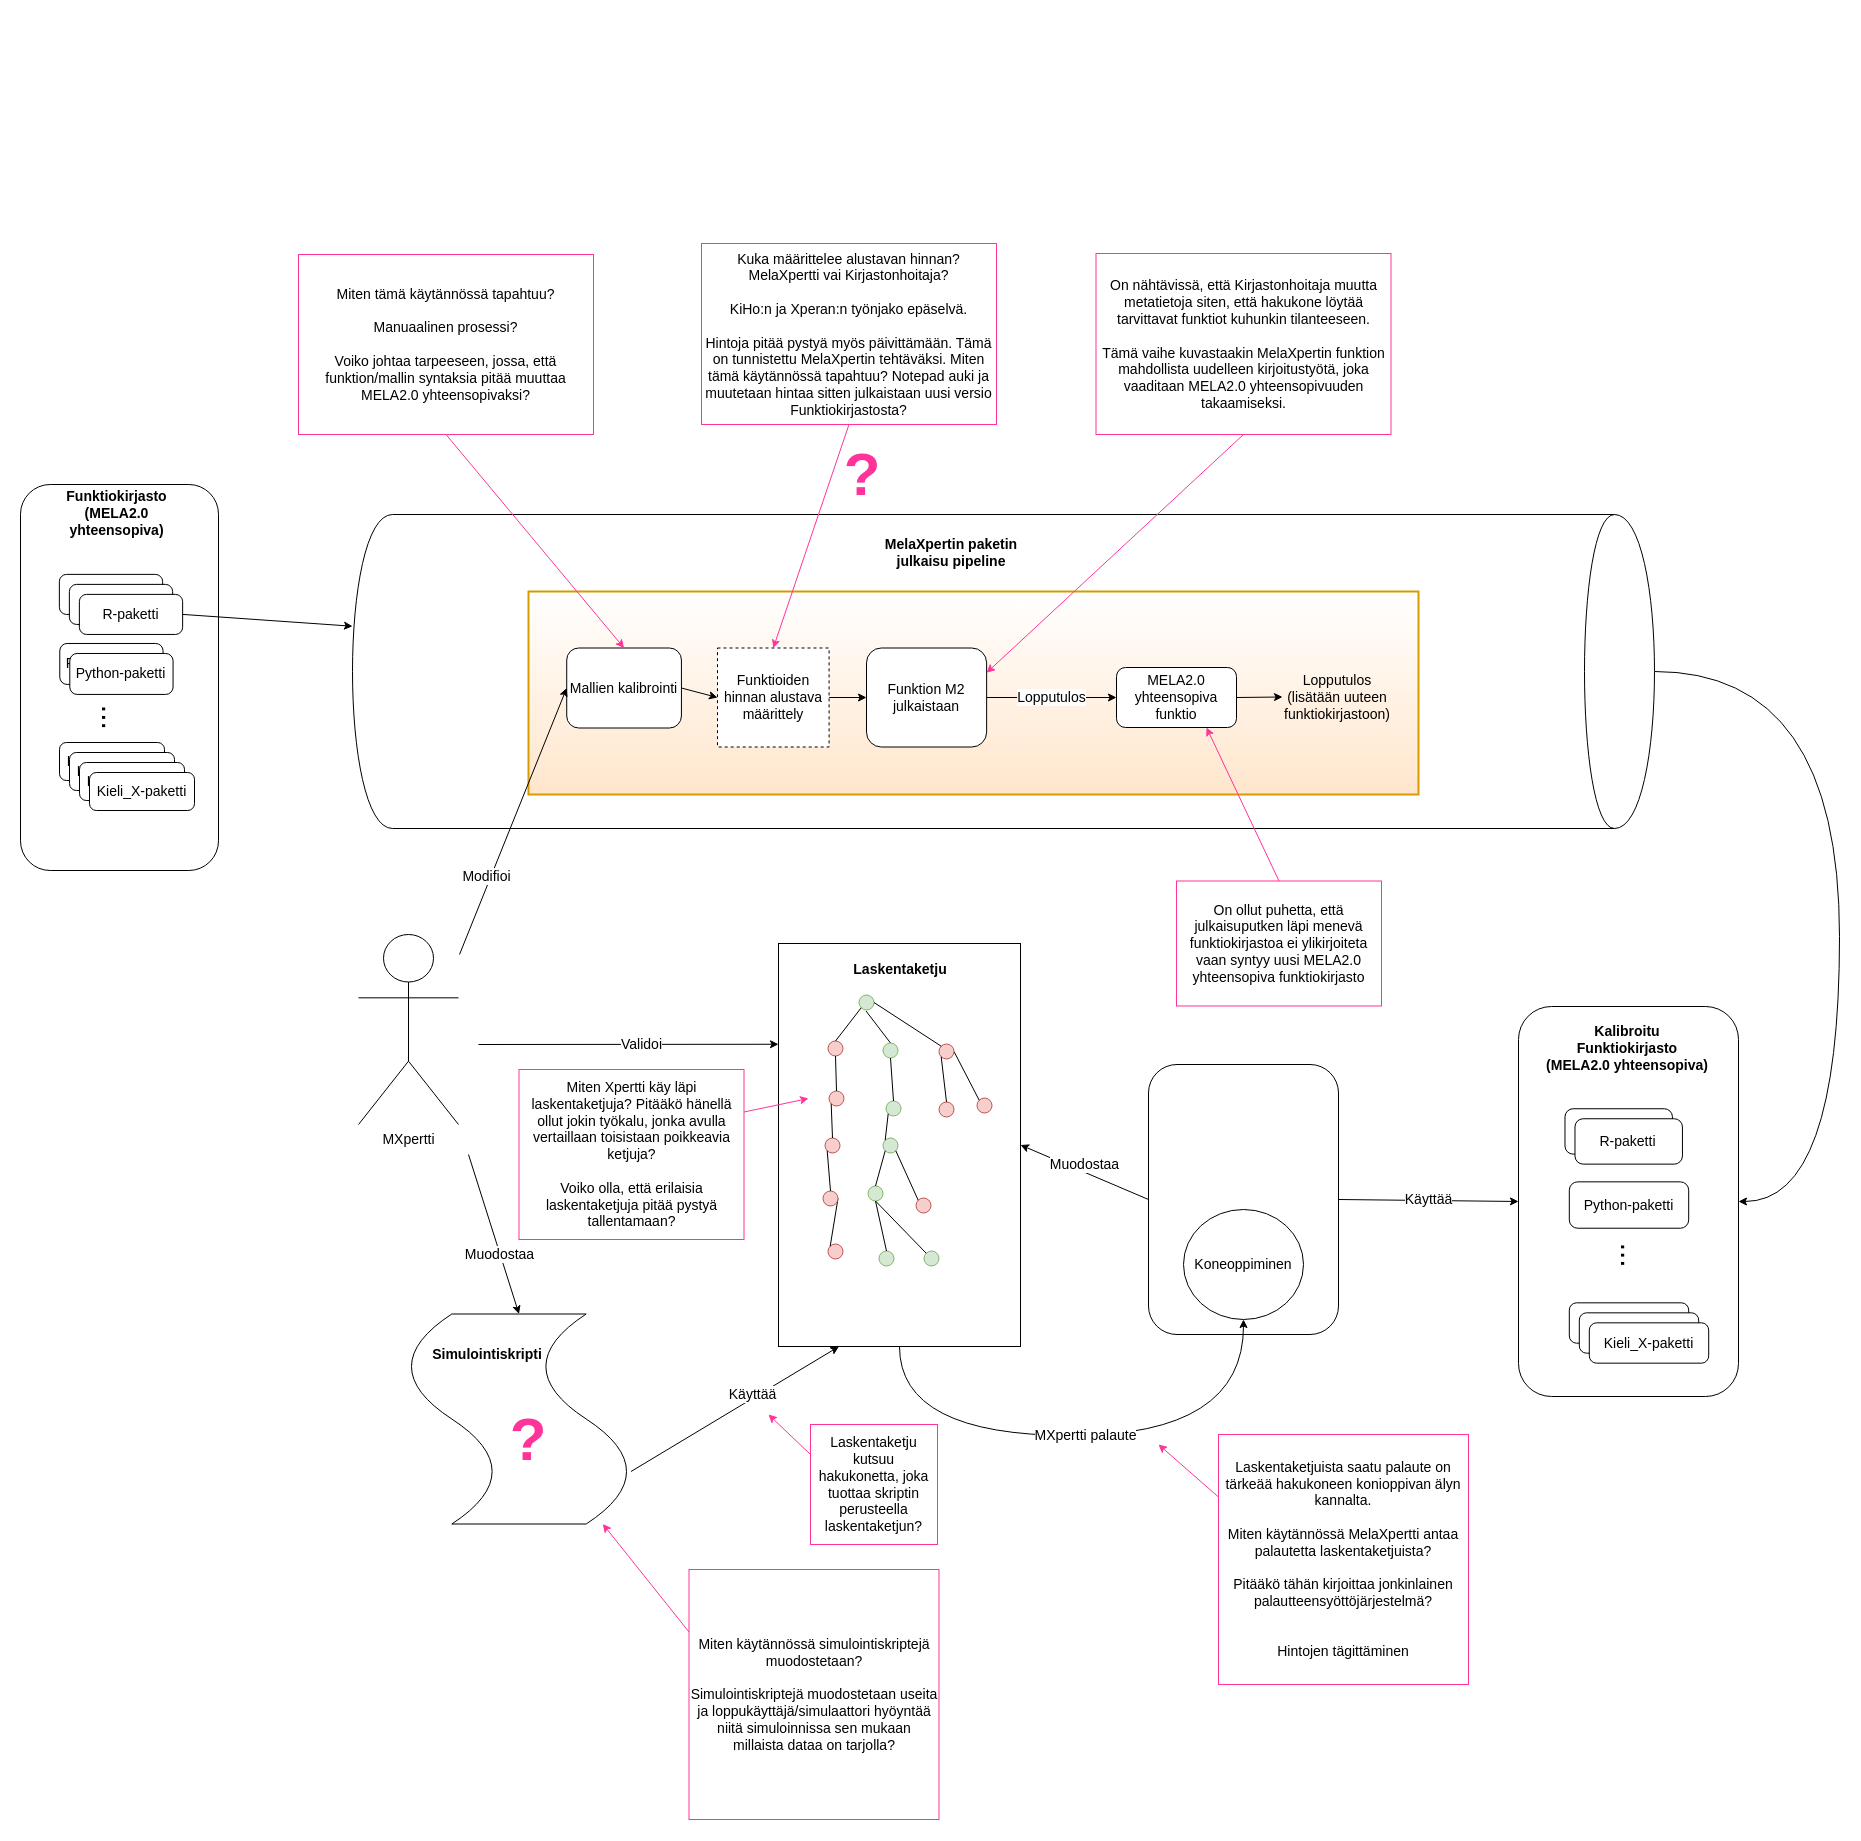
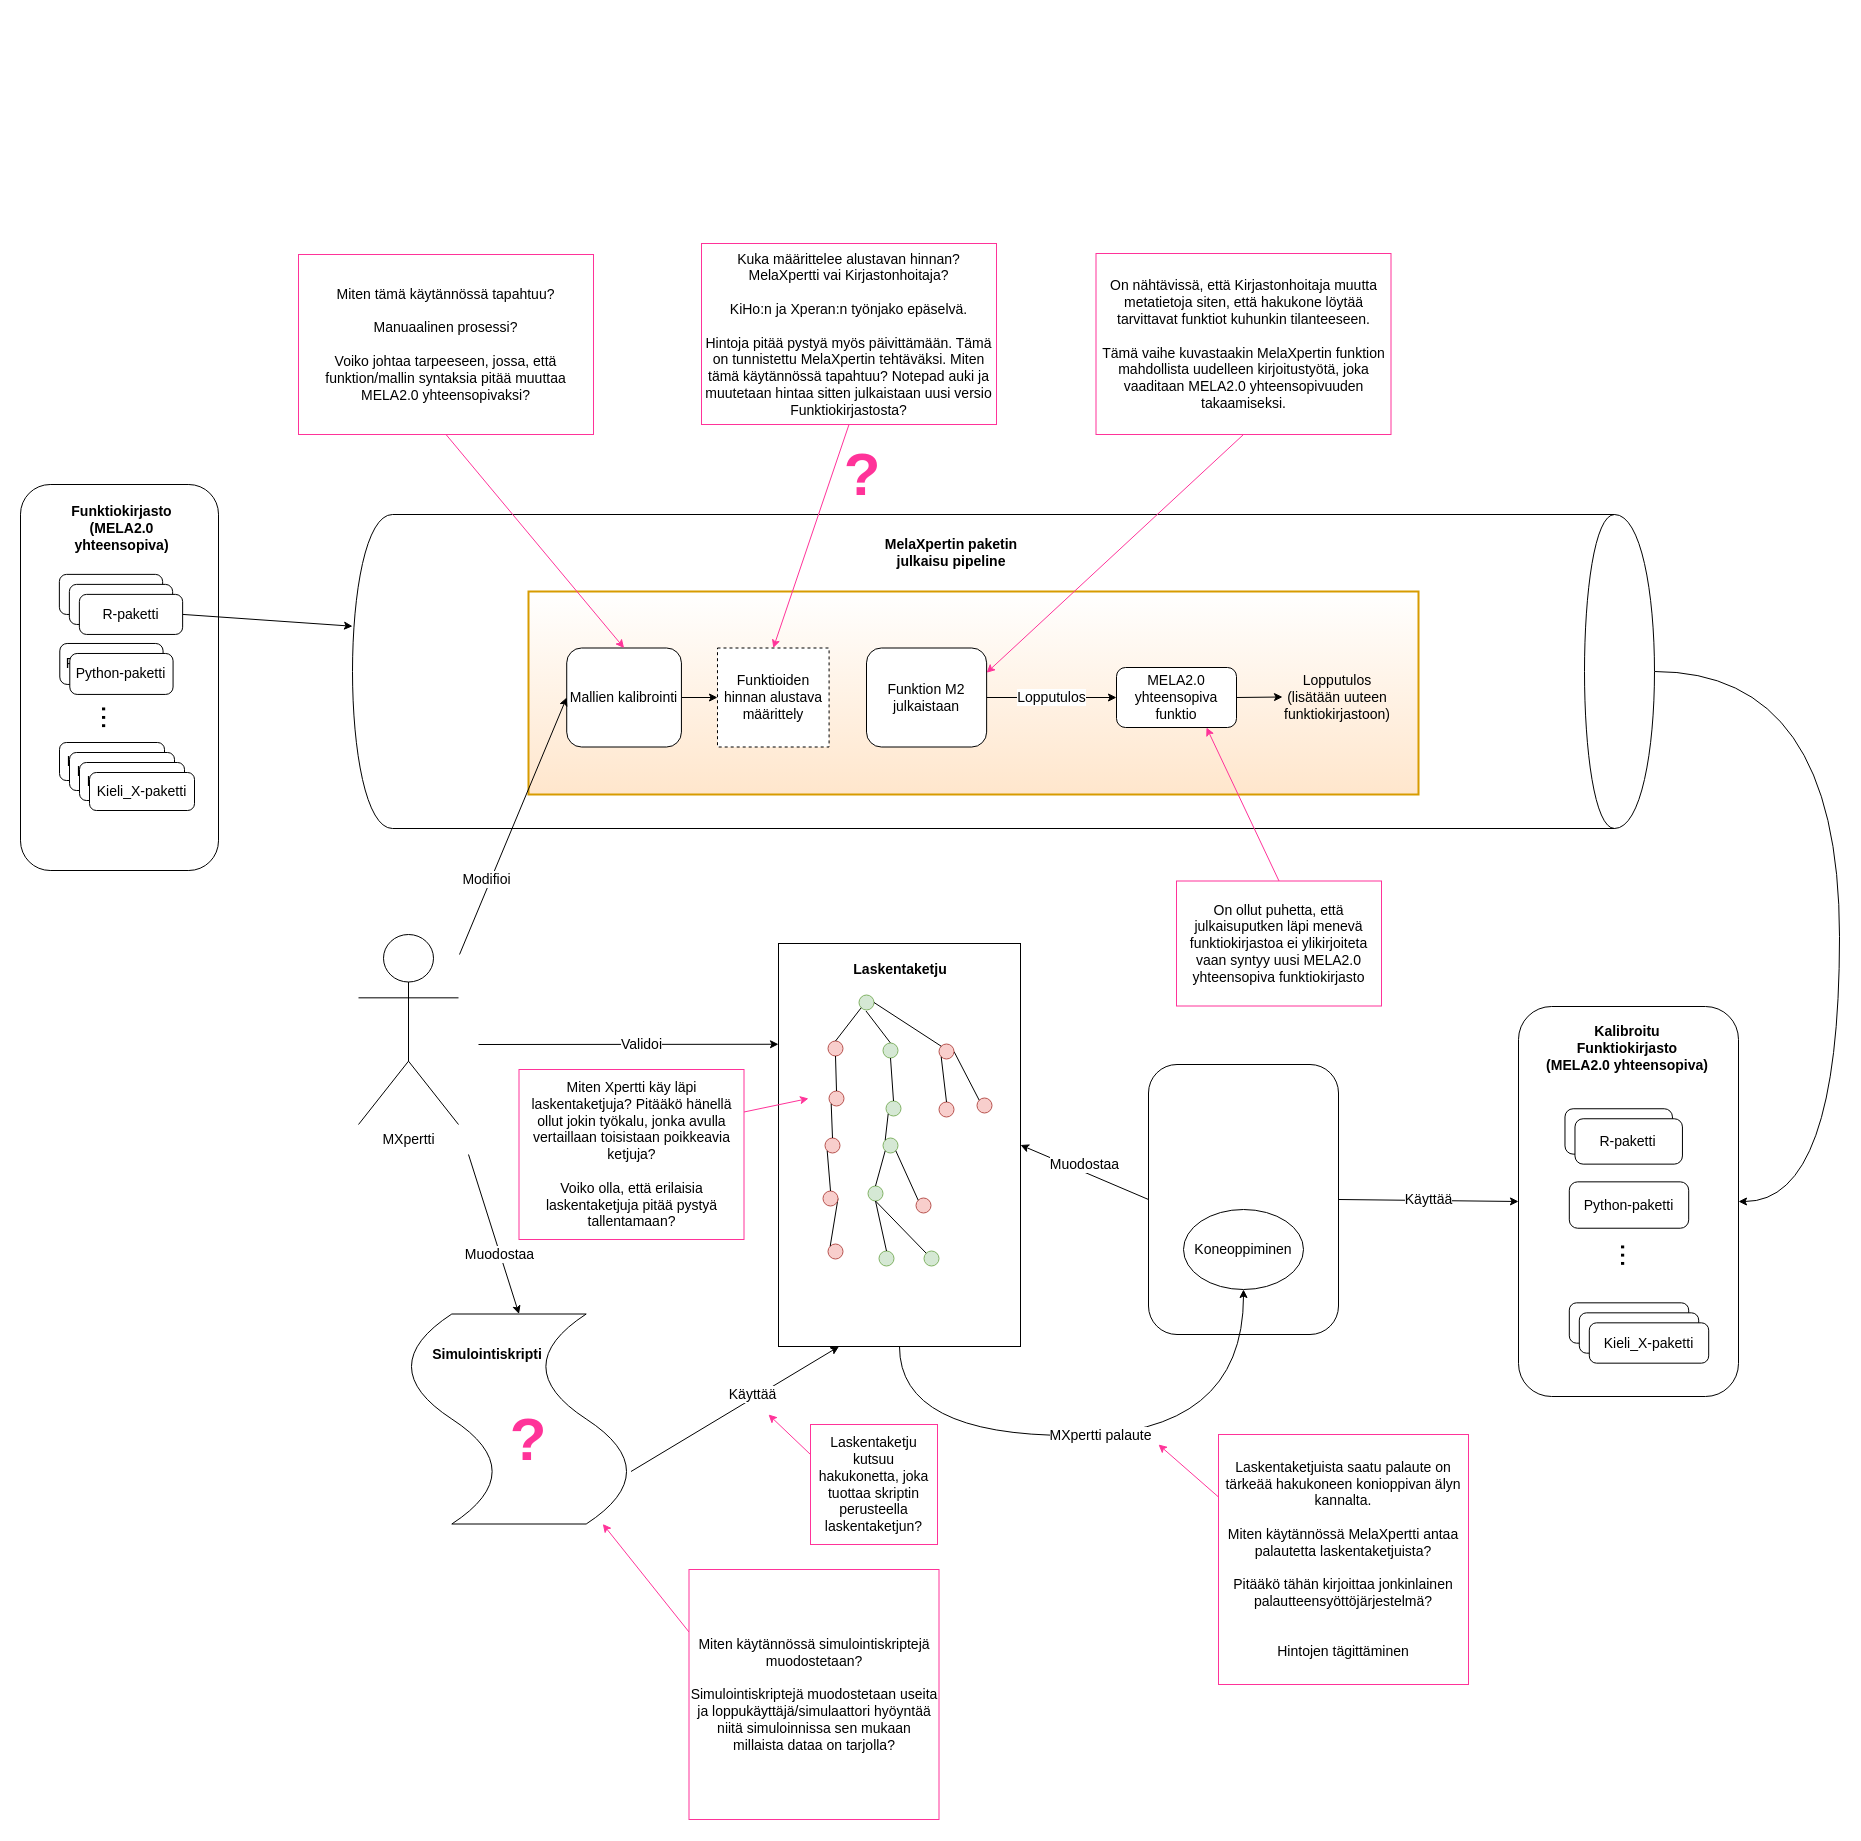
node "Funktiokirjasto (MELA2.0 yhteensopiva)": moved (117, 514) -> (122, 529)
node "Mallien kalibrointi": size 115x80 -> 115x99
edge "Funktioiden hinnan alustava määrittely" -> "Funktion M2 julkaistaan": removed
node "Koneoppiminen": size 120x110 -> 120x80
